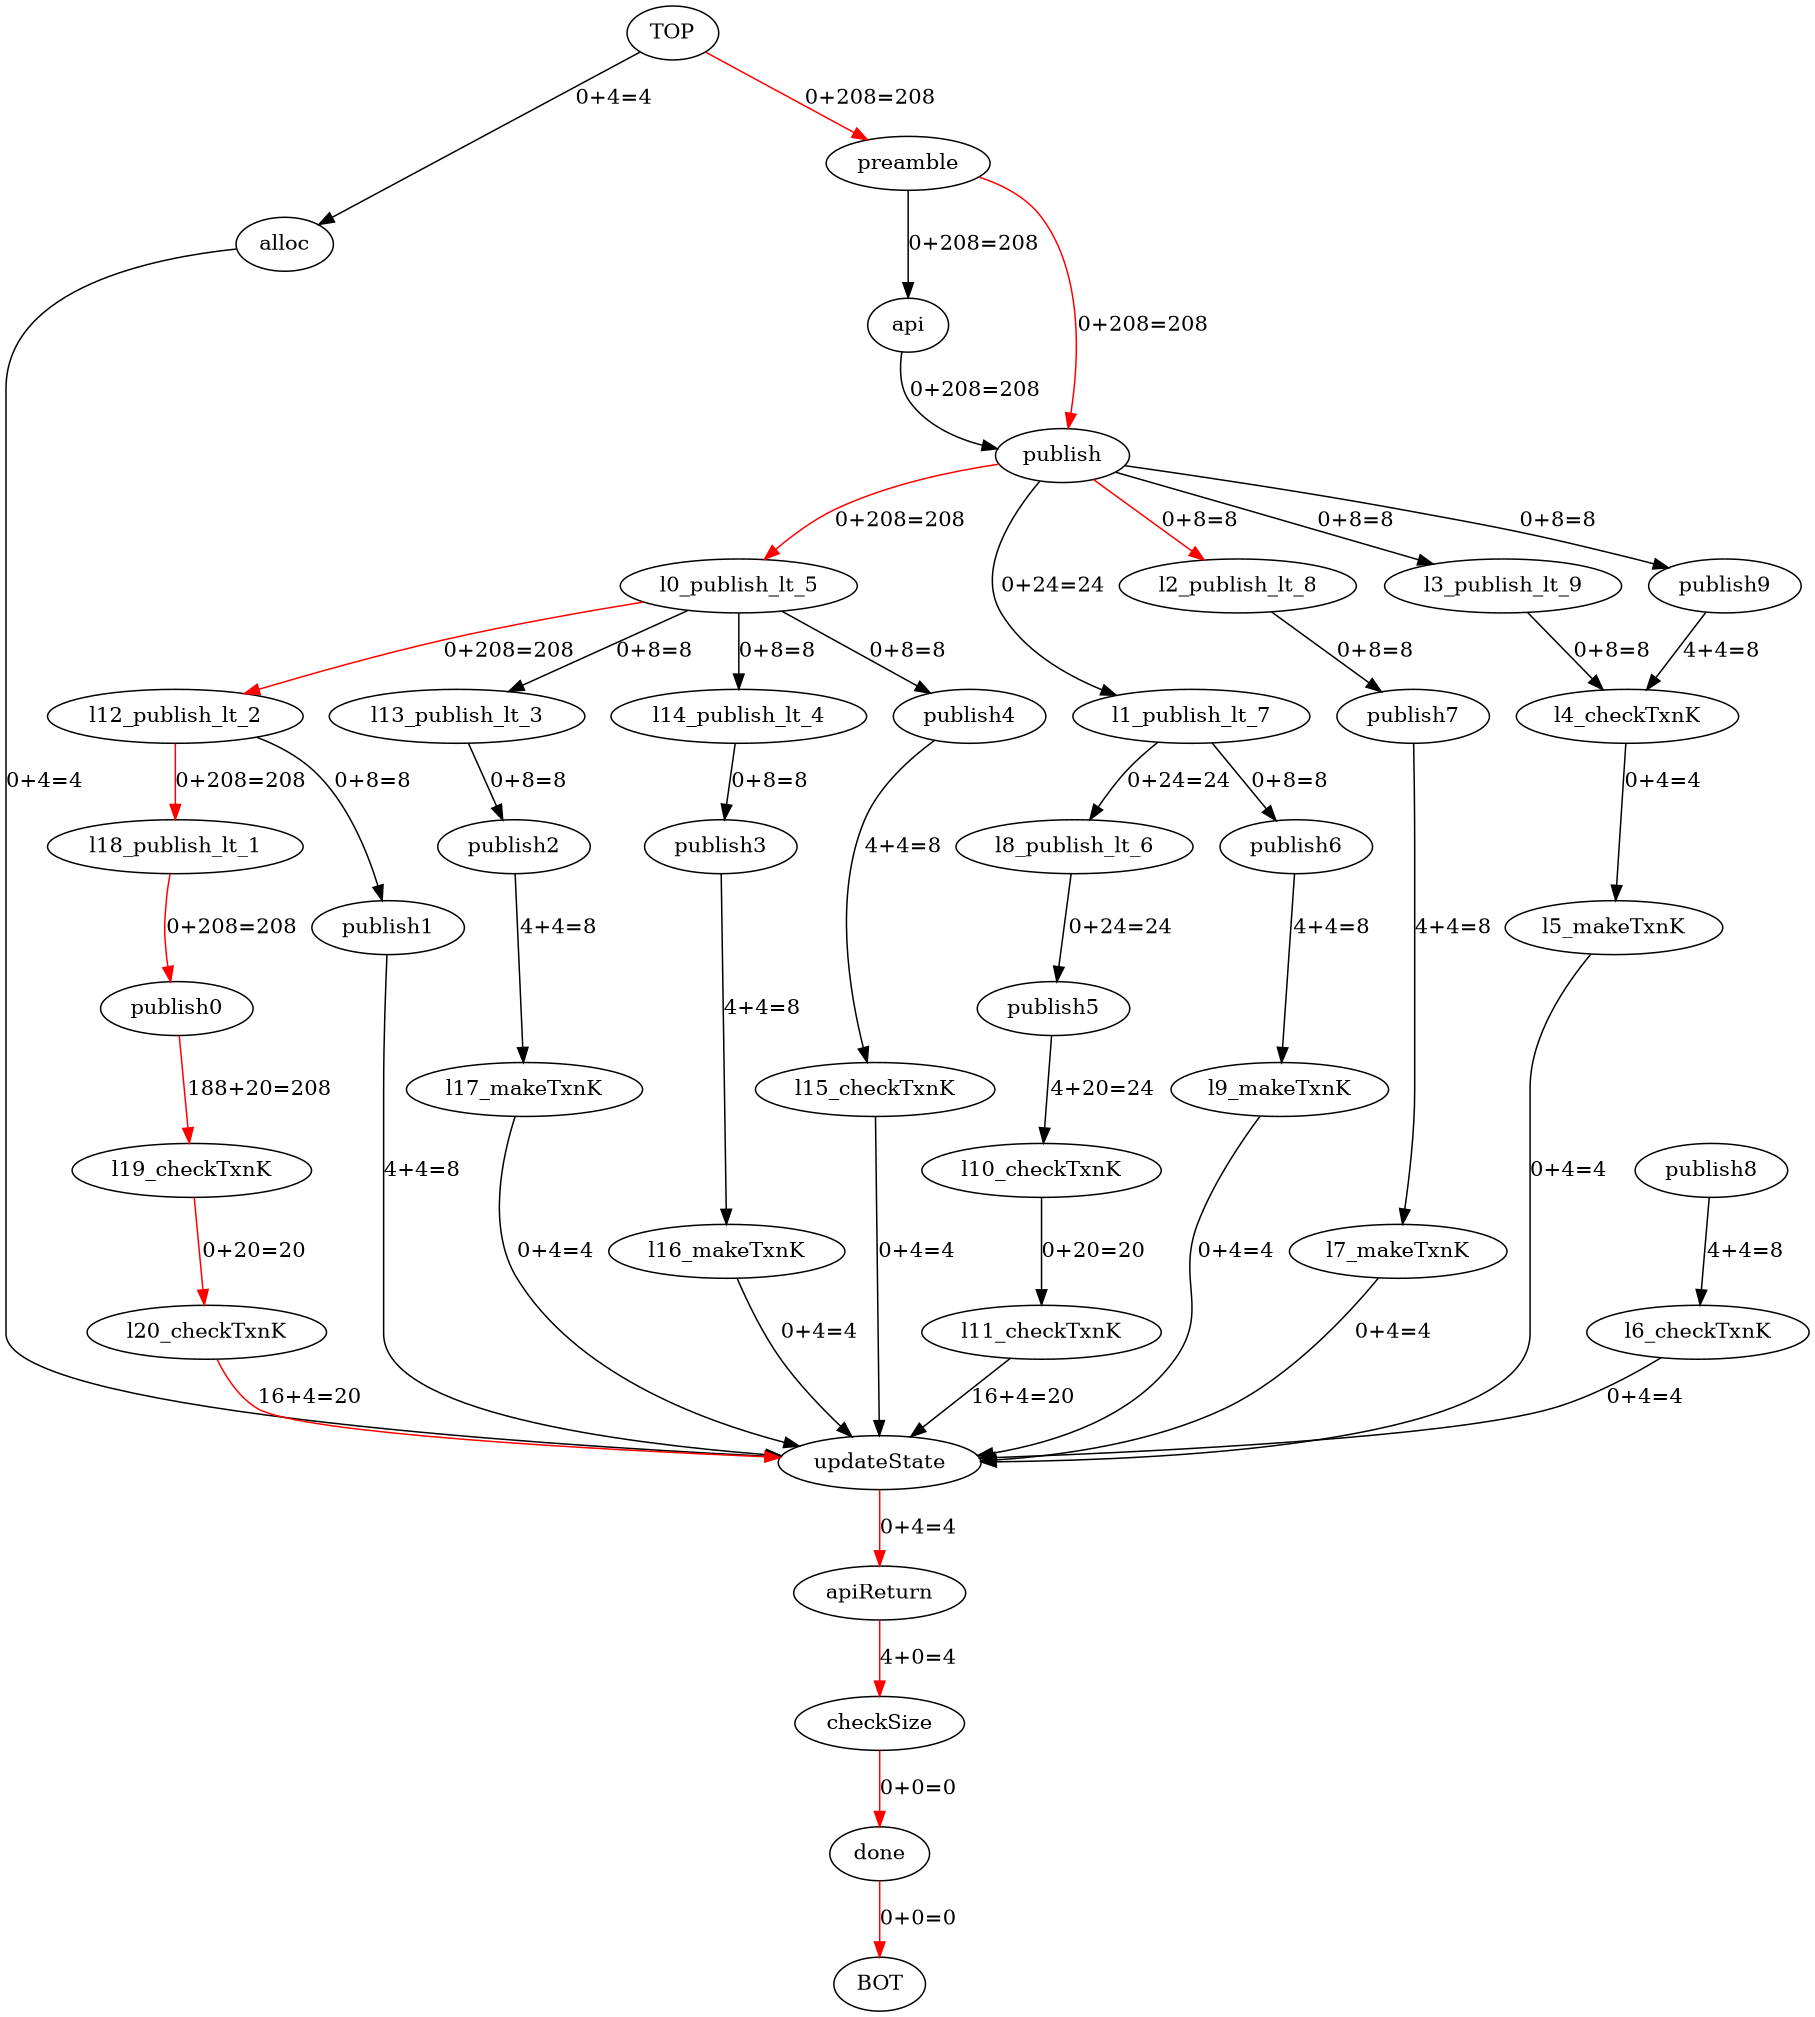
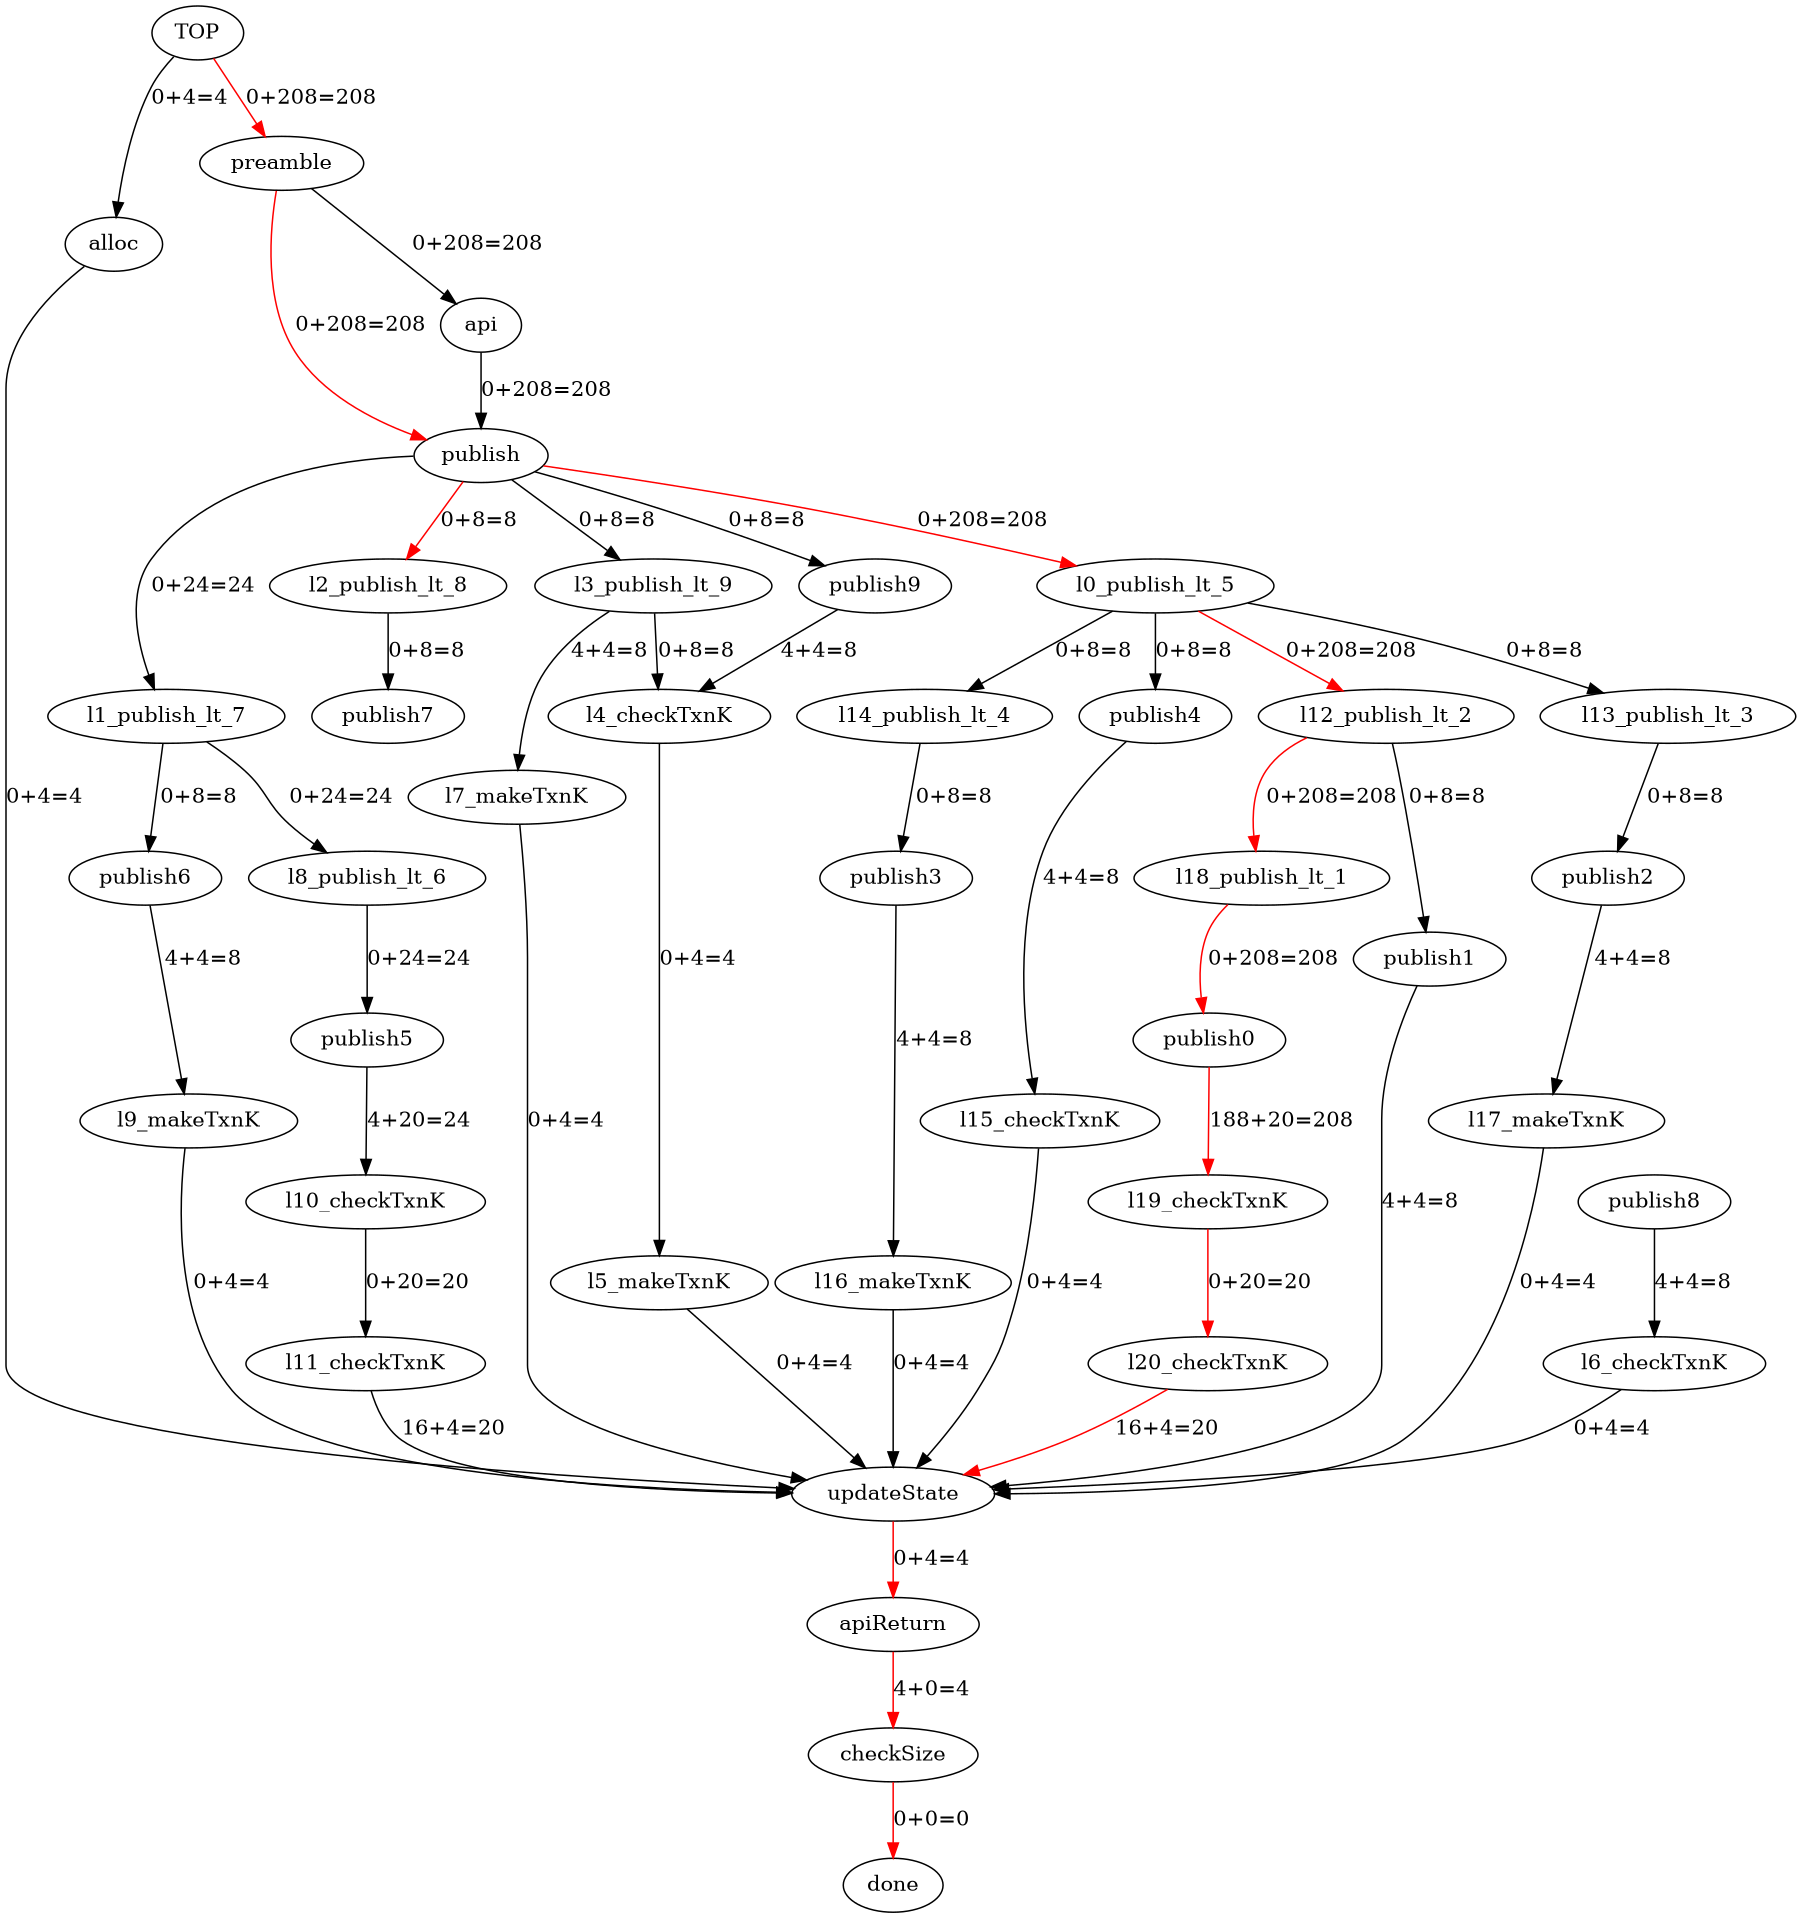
edge "publish7" -> "l7_makeTxnK": now "l3_publish_lt_9" -> "l7_makeTxnK"
node "BOT": removed
